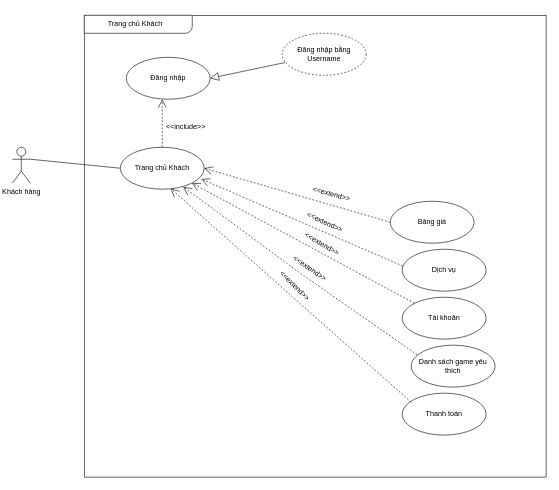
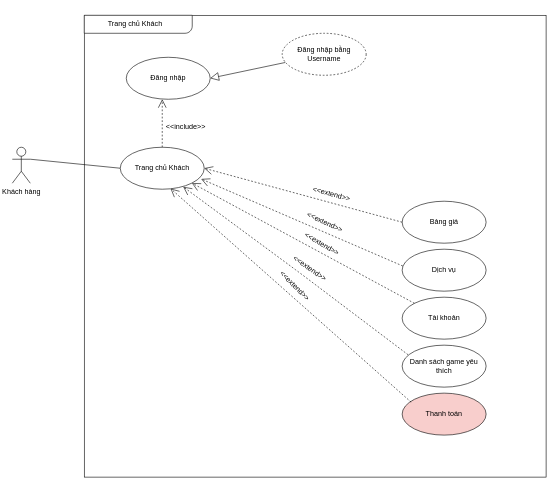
node "Bảng giá": moved (432, 222) -> (444, 222)
node "Danh sách game yêu thích": moved (453, 366) -> (444, 366)
node "Thanh toán": fillcolor #ffffff -> #f8cecc
